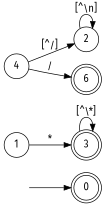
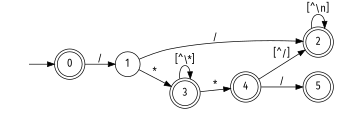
node "2": shape circle -> doublecircle
edge "1" -> "2": added, label "/"
edge "0" -> "1": added, label "/"
node "4": shape circle -> doublecircle
node "6": label "6" -> "5"
edge "3" -> "4": added, label "*"
